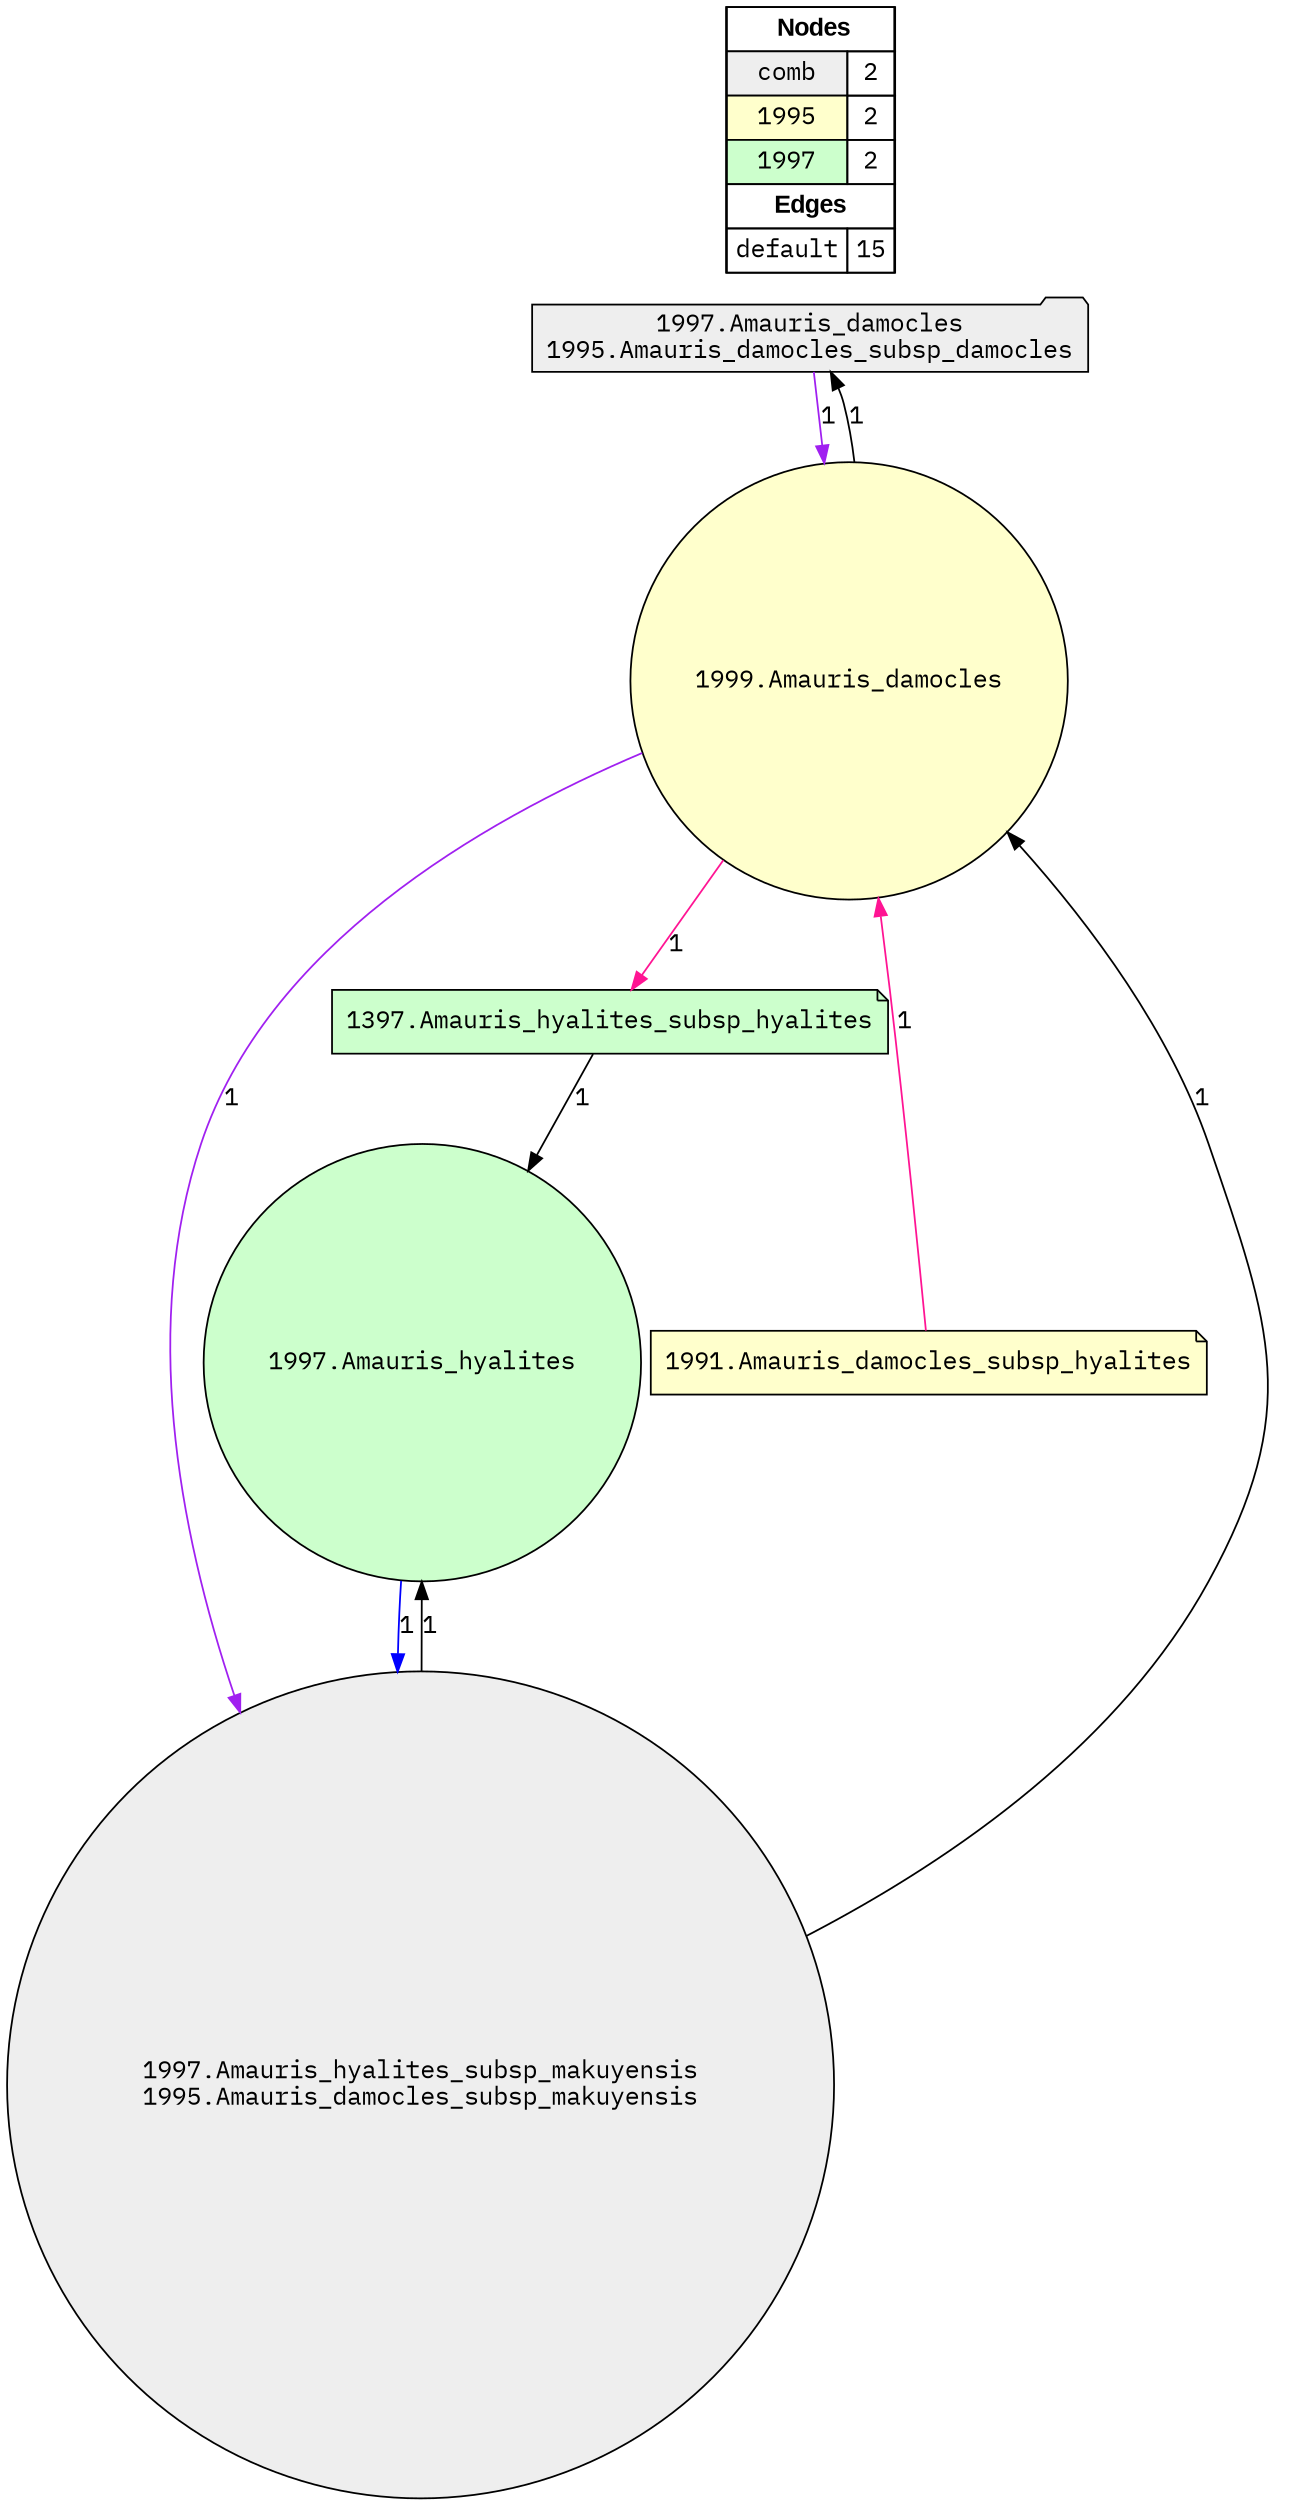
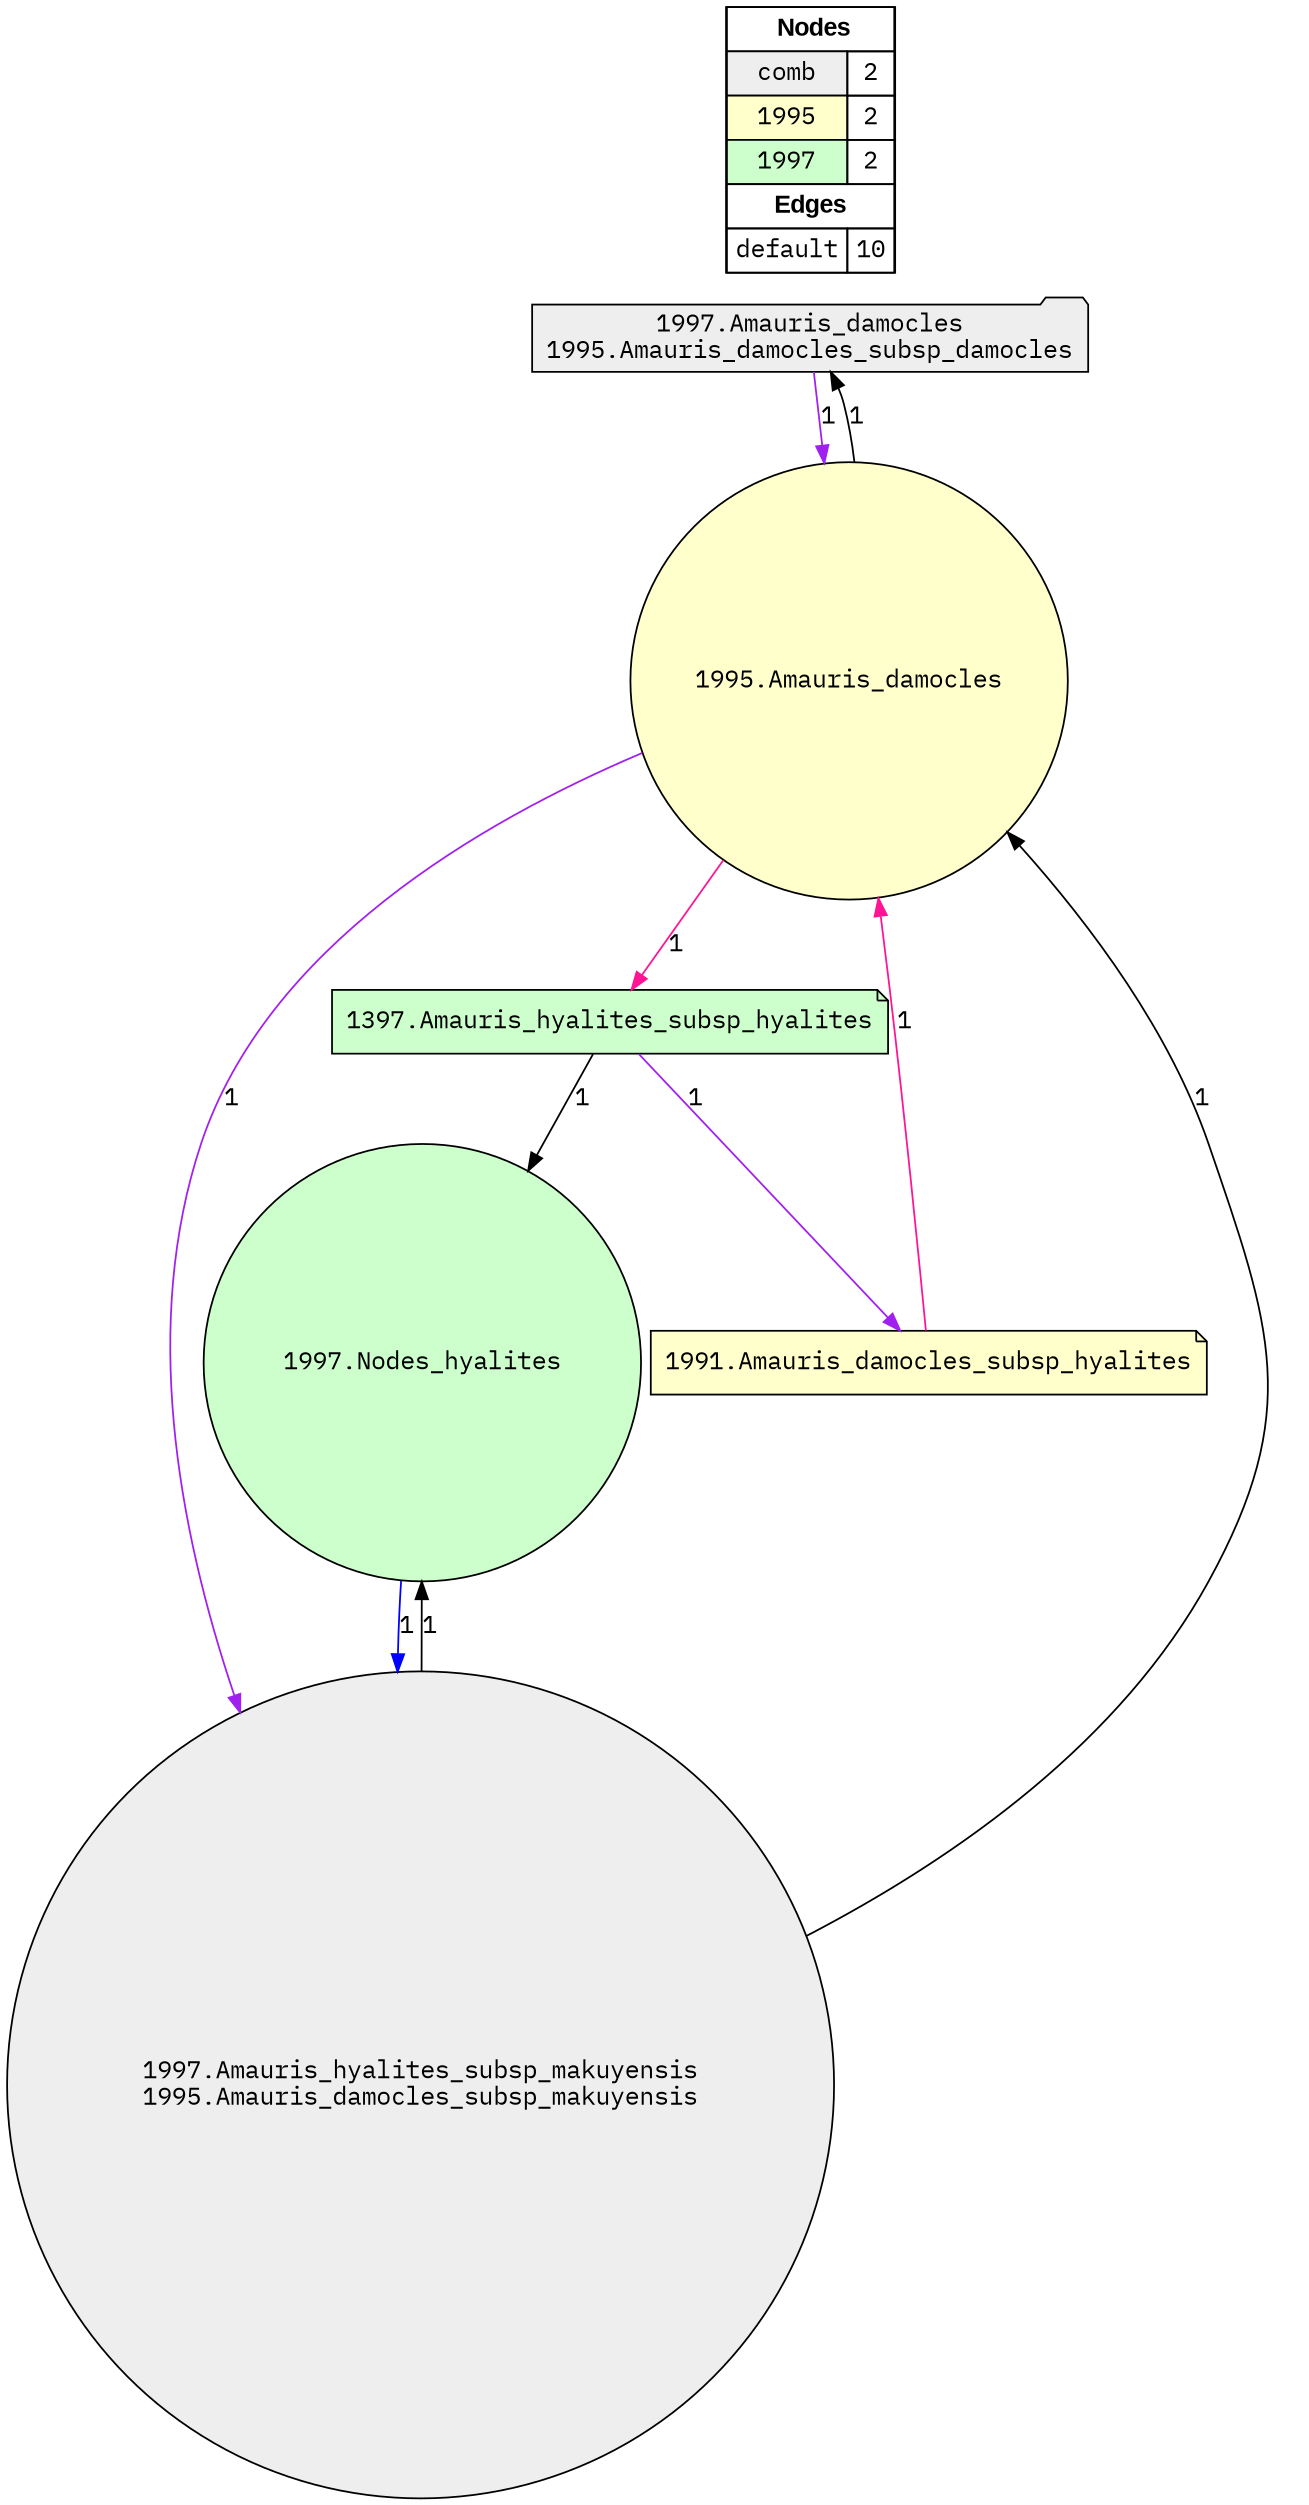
node "Nodes": text "15" -> "10"
node "1999.Amauris_damocles": label "1999.Amauris_damocles" -> "1995.Amauris_damocles"
edge "1397.Amauris_hyalites_subsp_hyalites" -> "1991.Amauris_damocles_subsp_hyalites": added, label "1"
node "1997.Amauris_hyalites": label "1997.Amauris_hyalites" -> "1997.Nodes_hyalites"
